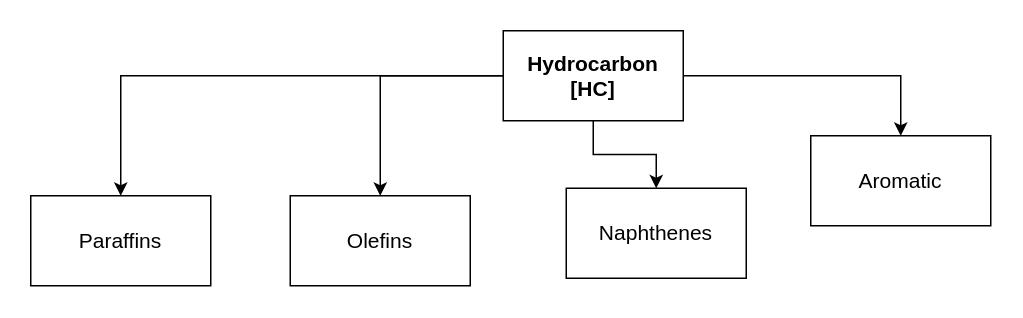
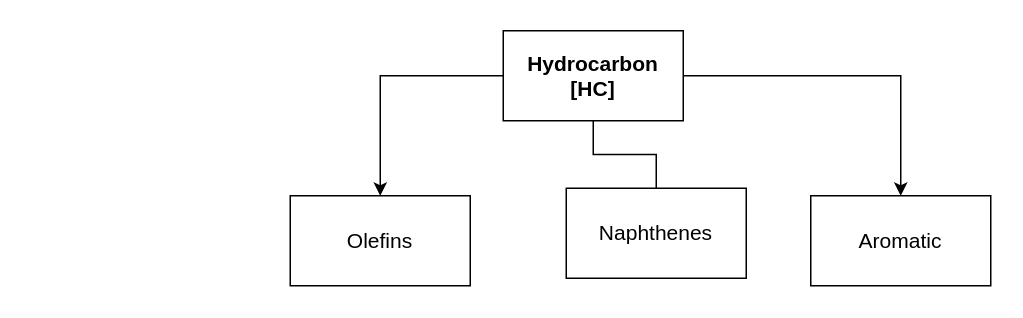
edge "Hydrocarbon [HC]" -> "Paraffins": removed
edge "Hydrocarbon [HC]" -> "Naphthenes": arrowhead classic -> none
node "Aromatic": moved (901, 181) -> (901, 241)
node "Paraffins": removed
